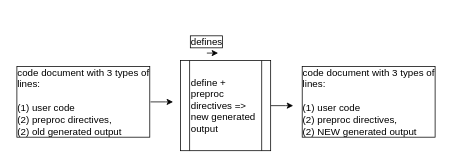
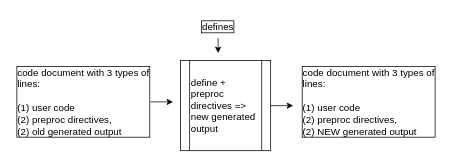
node "defines": moved (207, 42) -> (218, 27)
